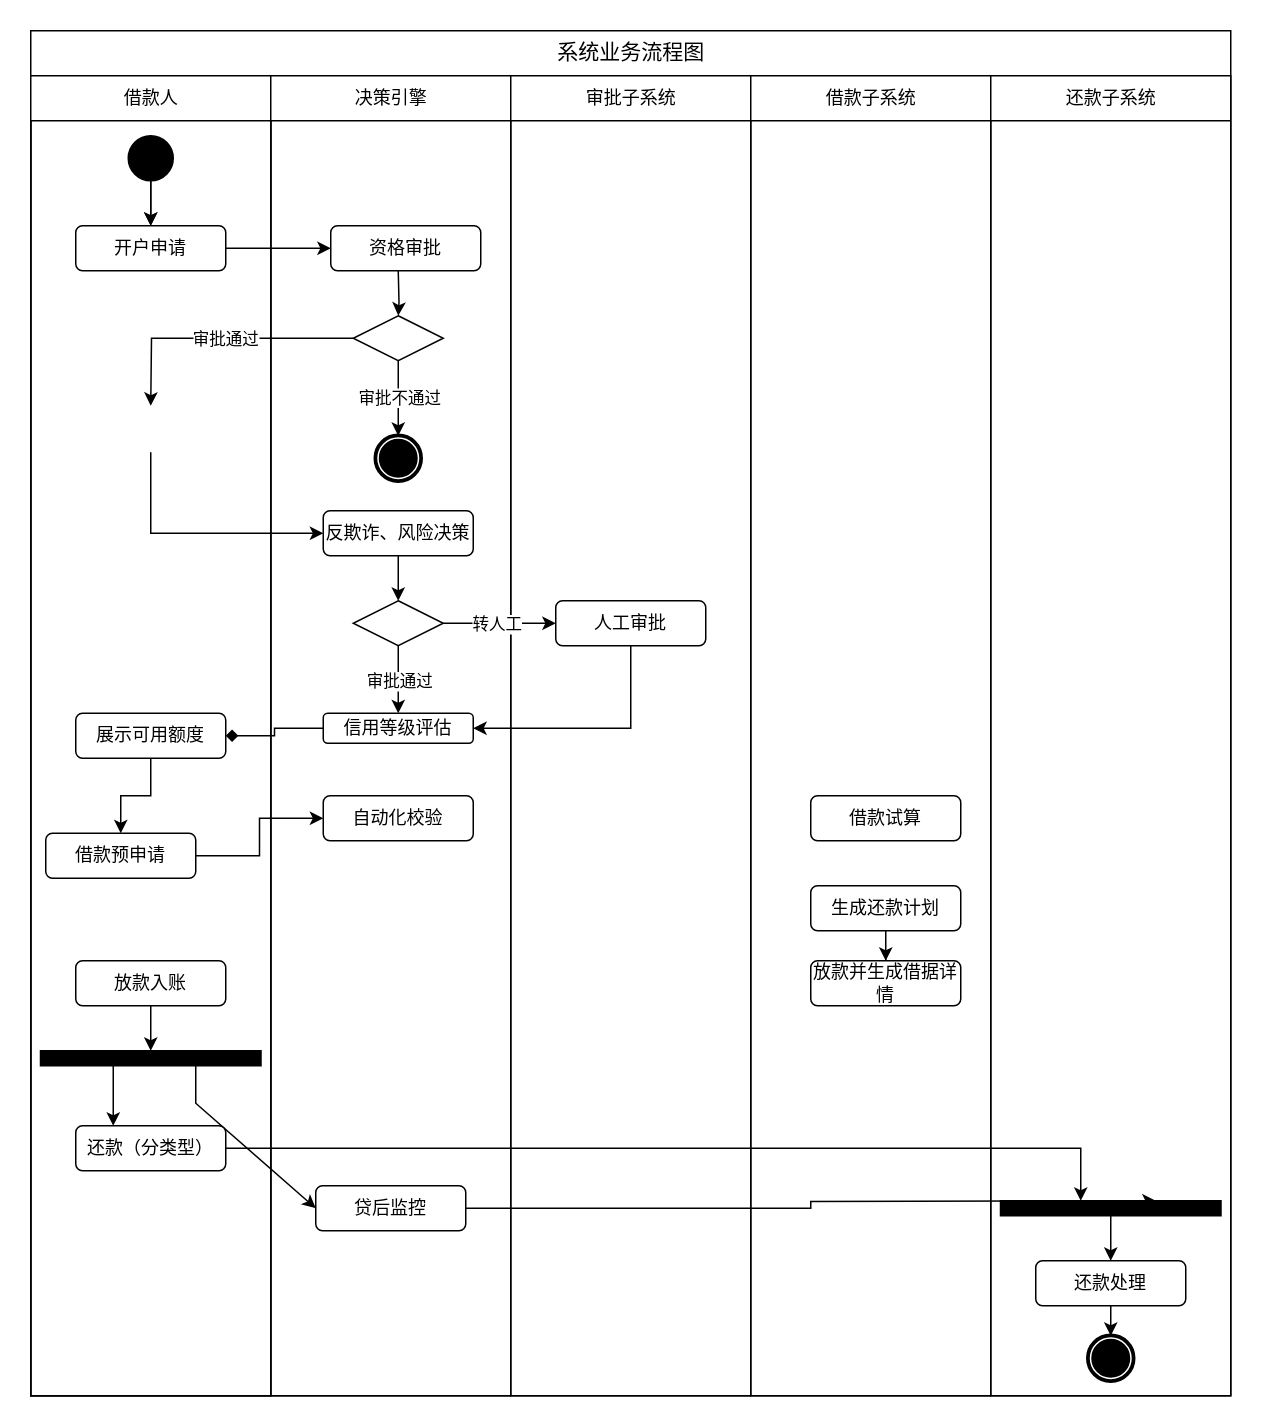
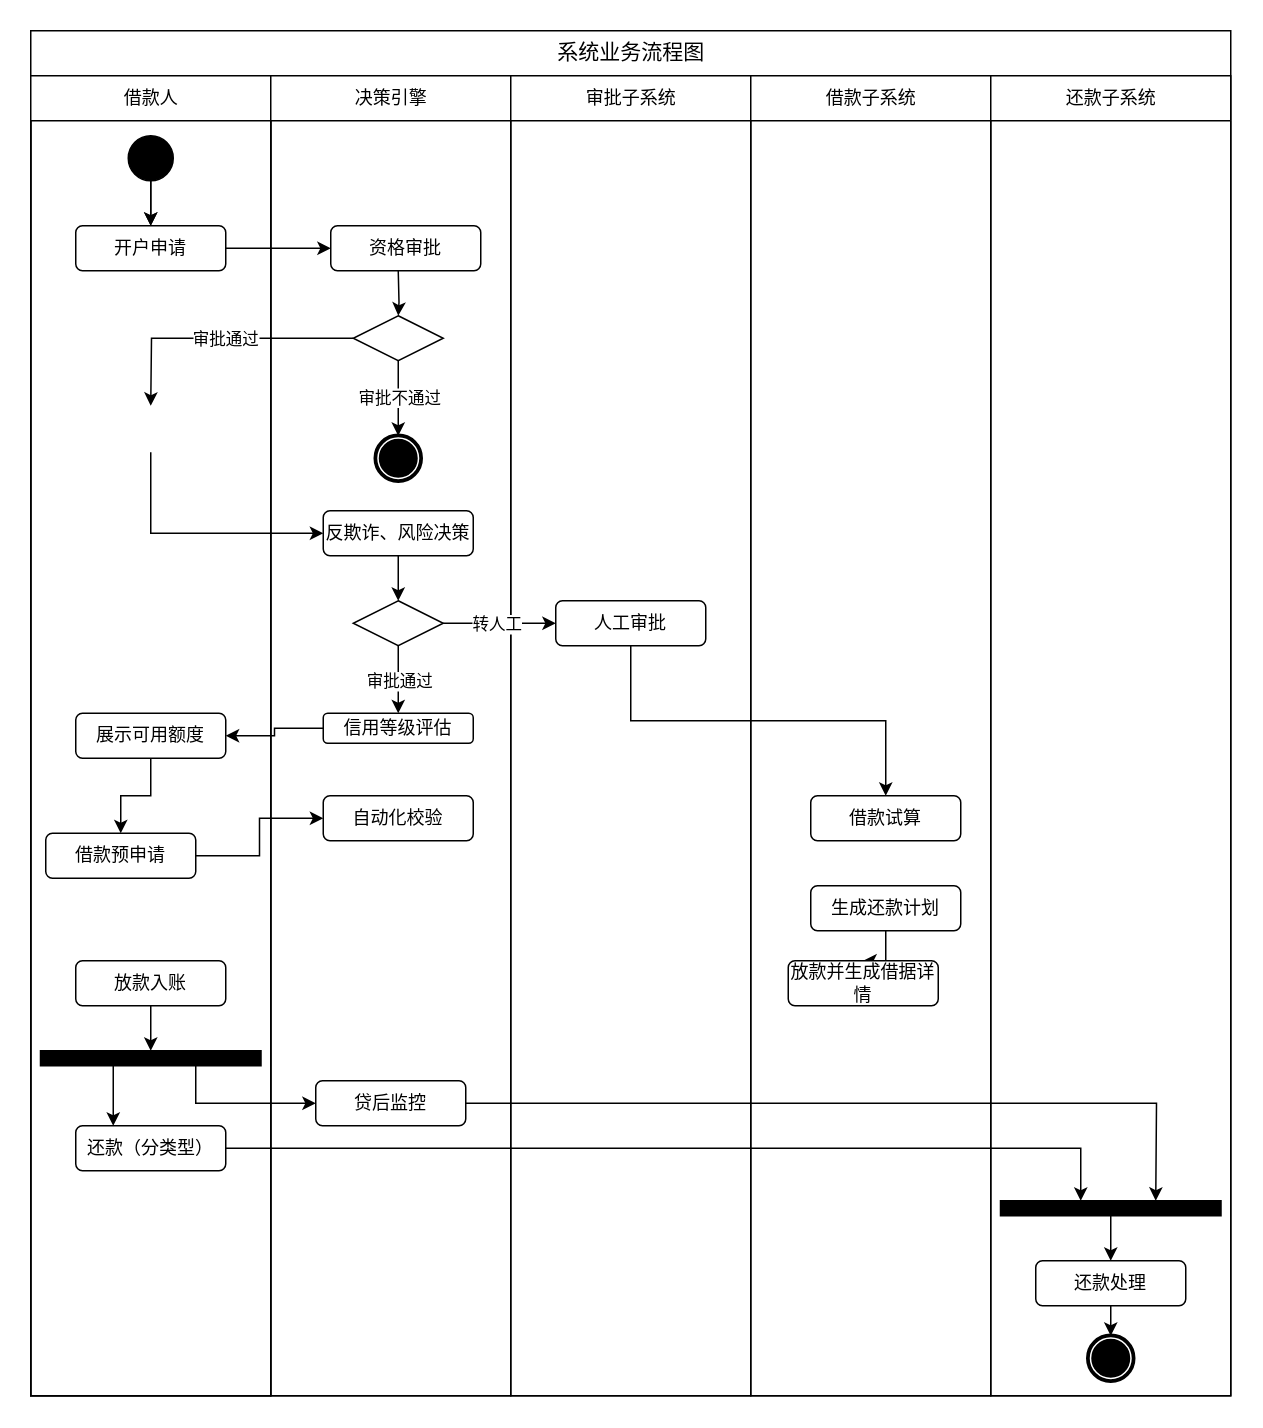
edge "人工审批" -> "信用等级评估": now "人工审批" -> "借款试算"
edge "信用等级评估" -> "展示可用额度": arrowhead diamond -> classic
node "放款并生成借据详情": moved (886, 983) -> (863, 983)
node "贷后监控": moved (391, 1208) -> (391, 1103)
